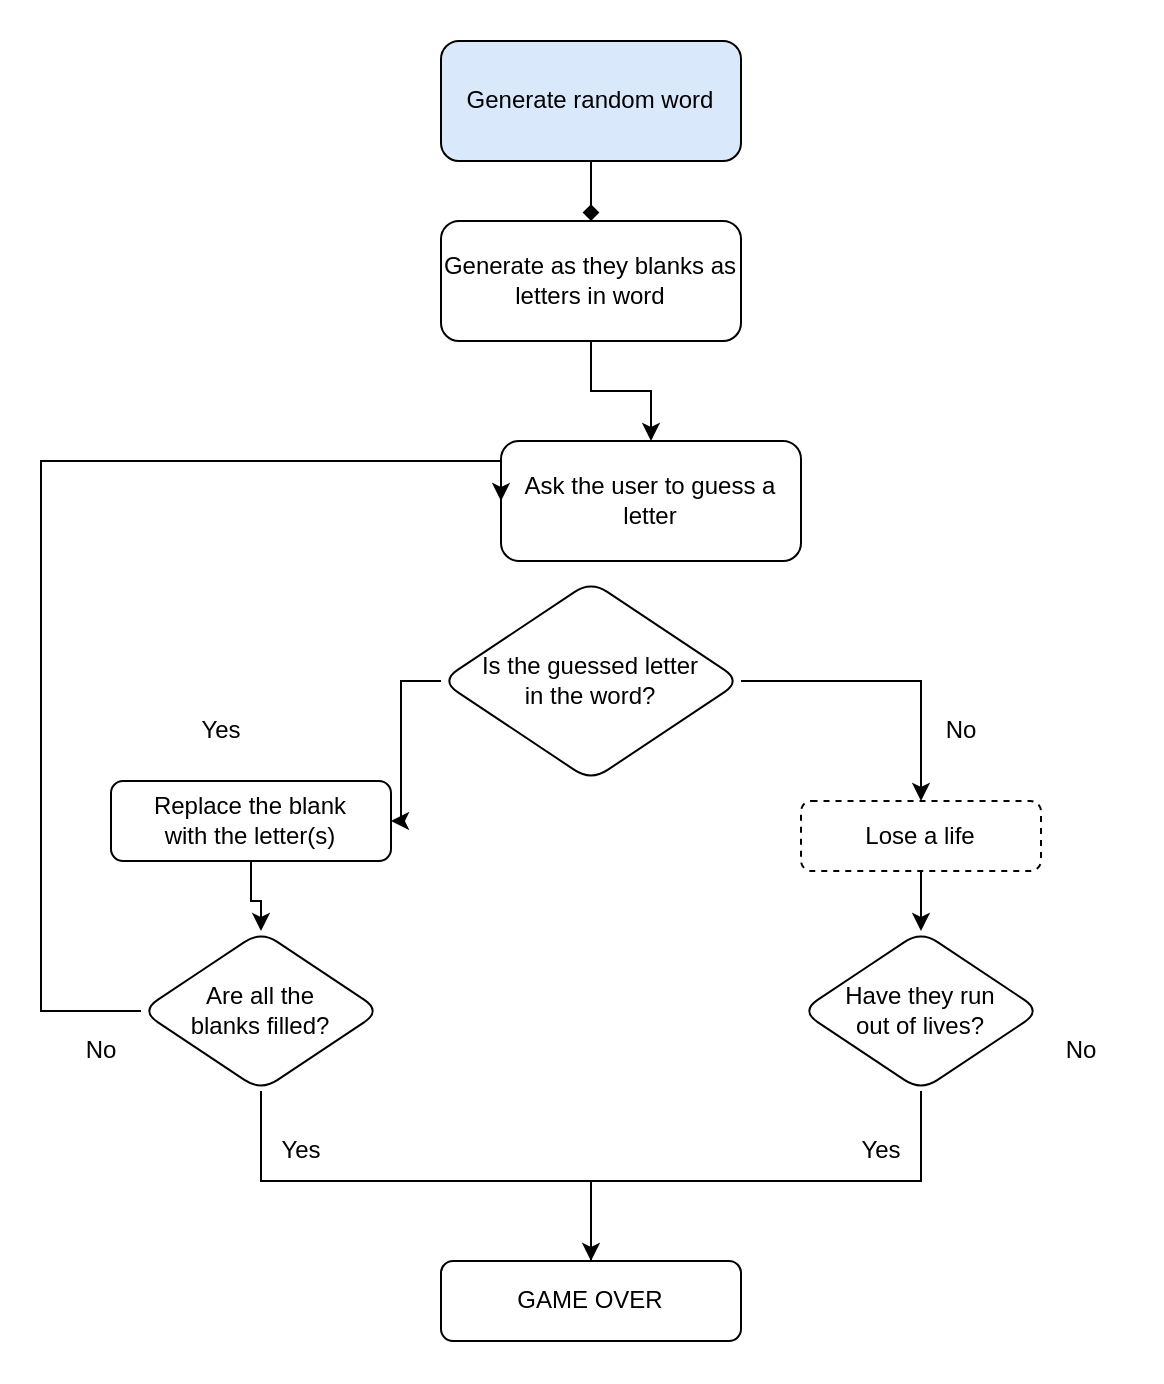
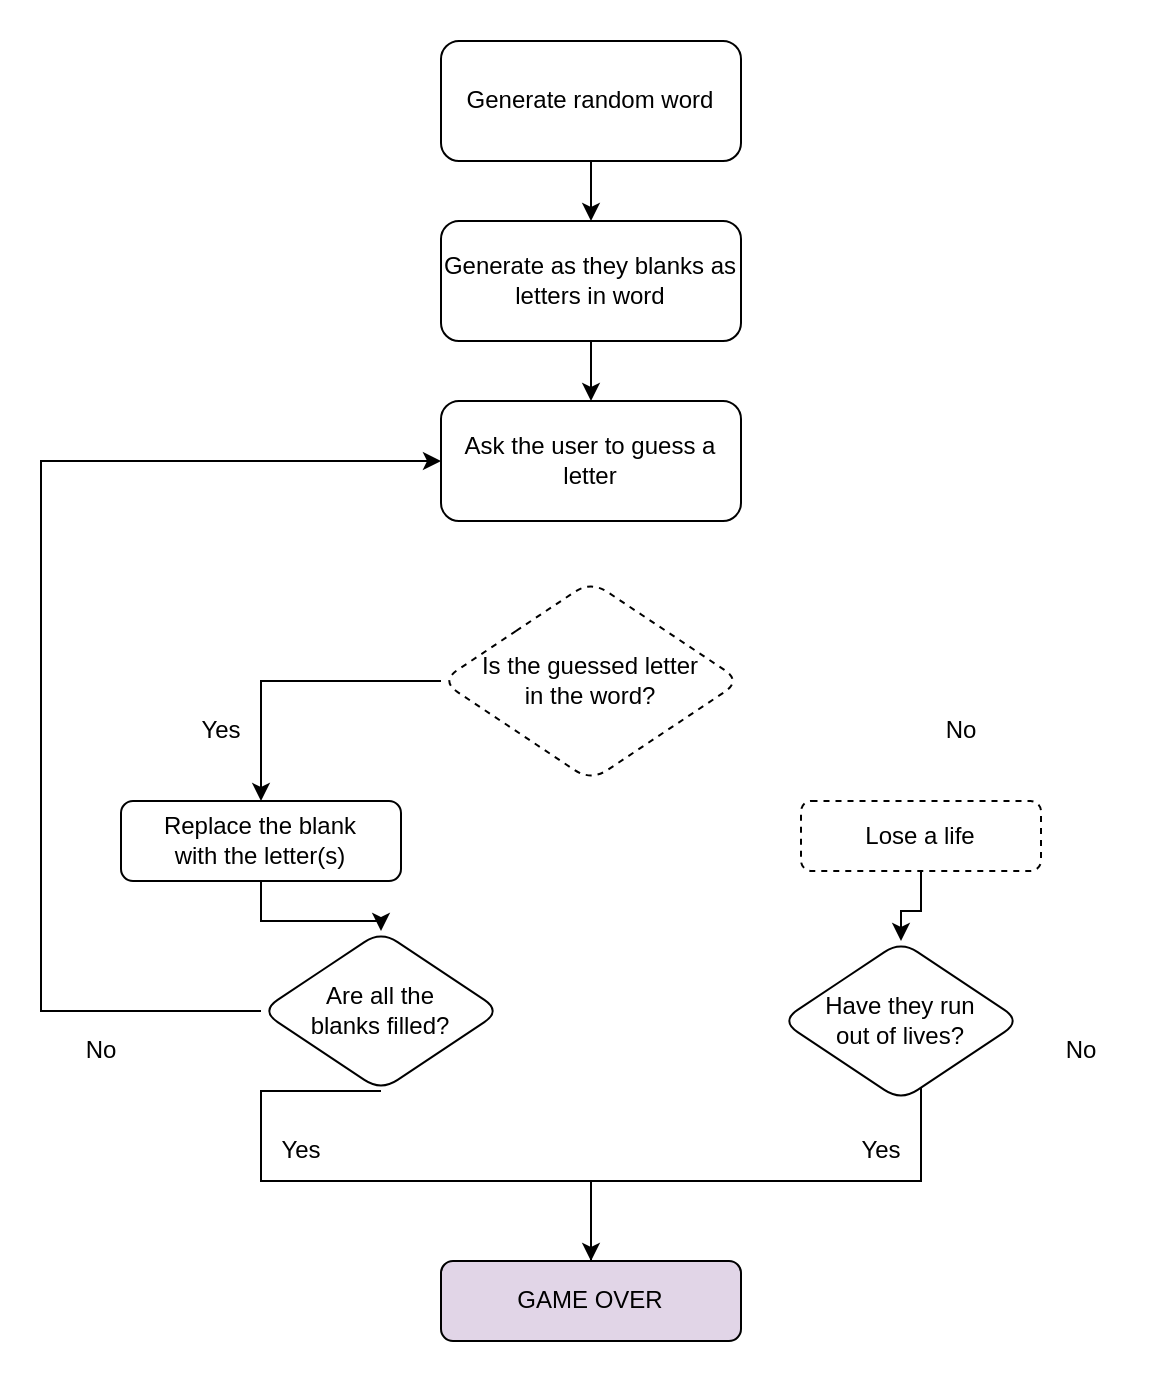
node "Generate random word": fillcolor #dae8fc -> #ffffff
edge "Generate random word" -> "Generate as they blanks as letters in word": arrowhead diamond -> classic
node "Ask the user to guess a letter": moved (651, 501) -> (591, 461)
node "Is the guessed letter in the word?": style solid -> dashed
edge "Is the guessed letter in the word?" -> "Lose a life": removed
node "Replace the blank with the letter(s)": moved (251, 821) -> (261, 841)
node "Are all the blanks filled?": moved (261, 1011) -> (381, 1011)
node "Have they run out of lives?": moved (921, 1011) -> (901, 1021)
node "GAME OVER": fillcolor #ffffff -> #e1d5e7
